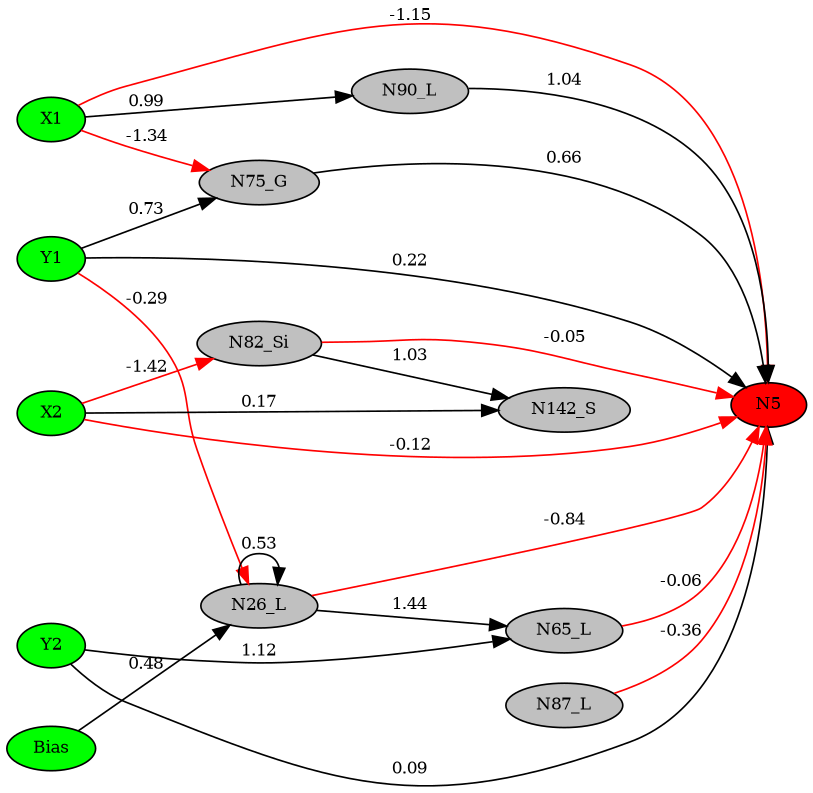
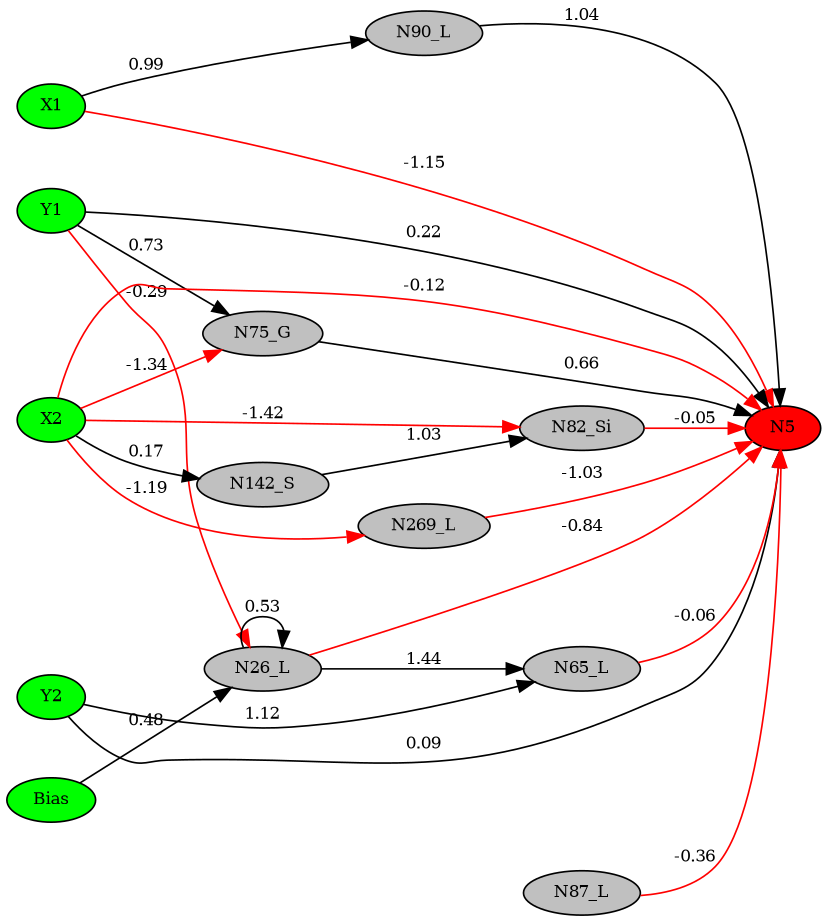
edge "X1" -> "N75_G": now "X2" -> "N75_G"
edge "N82_Si" -> "N142_S": reversed
node "N269_L": added
